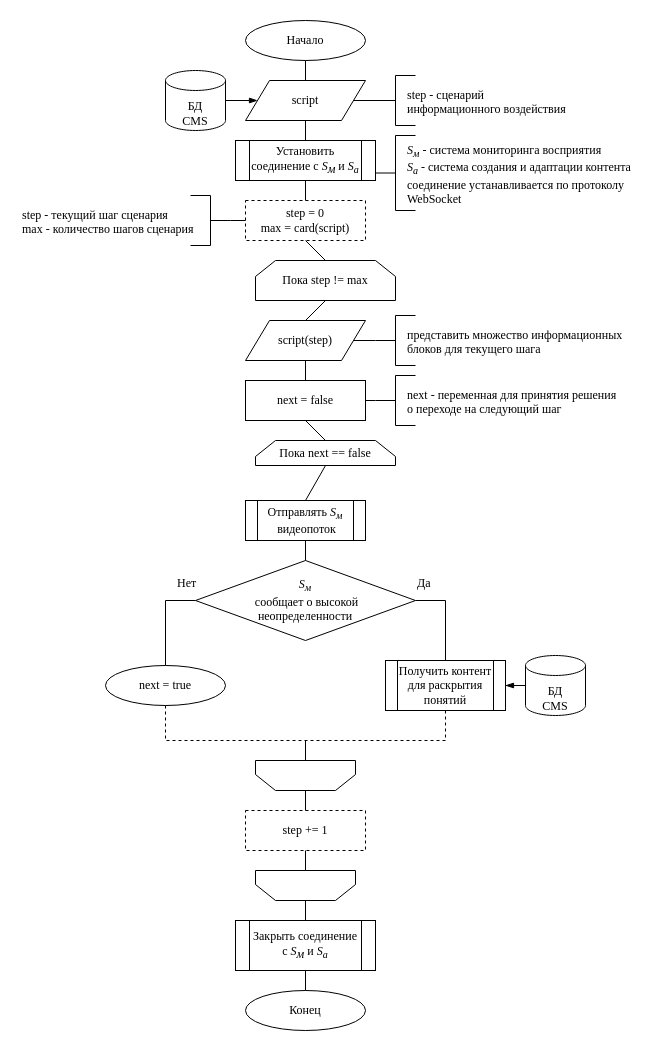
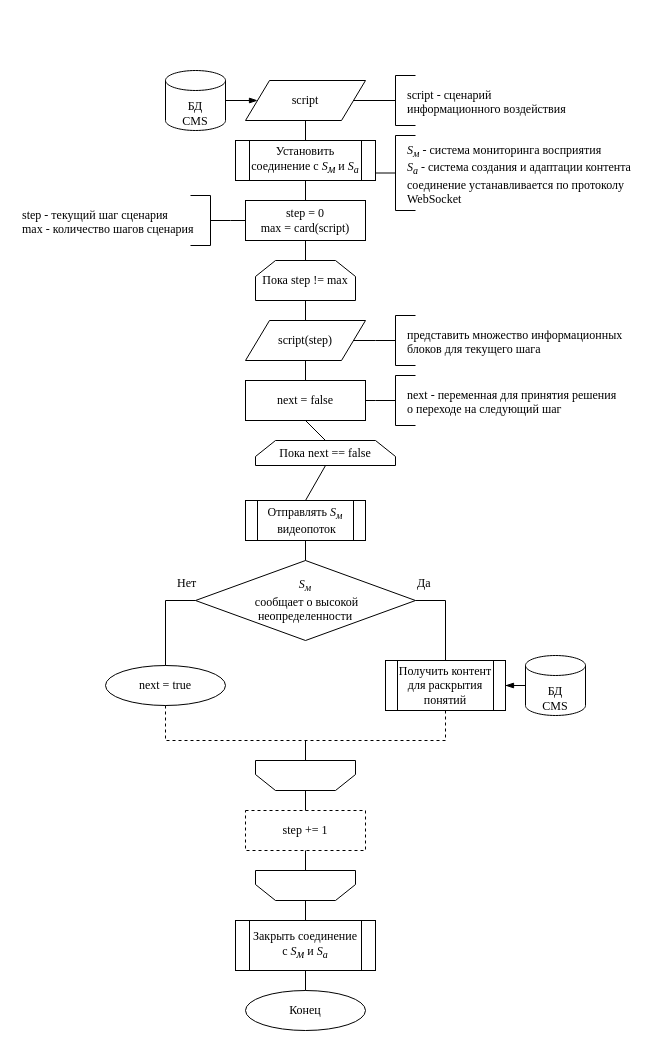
node "Начало": removed
edge "Начало" -- "script": removed
node "step - сценарий информационного воздействия": label "step - сценарий информационного воздействия" -> "script - сценарий информационного воздействия"
node "step = 0 max = card(script)": style dashed -> solid
node "Пока step != max": size 140x40 -> 100x40
